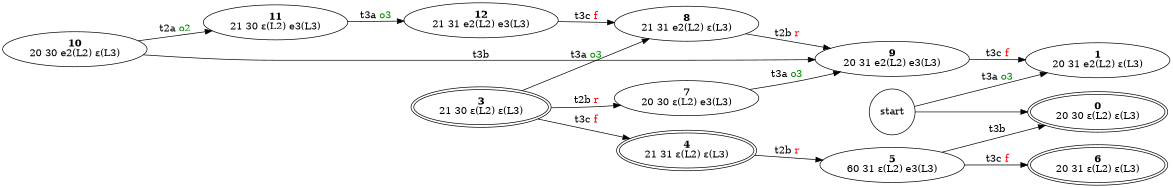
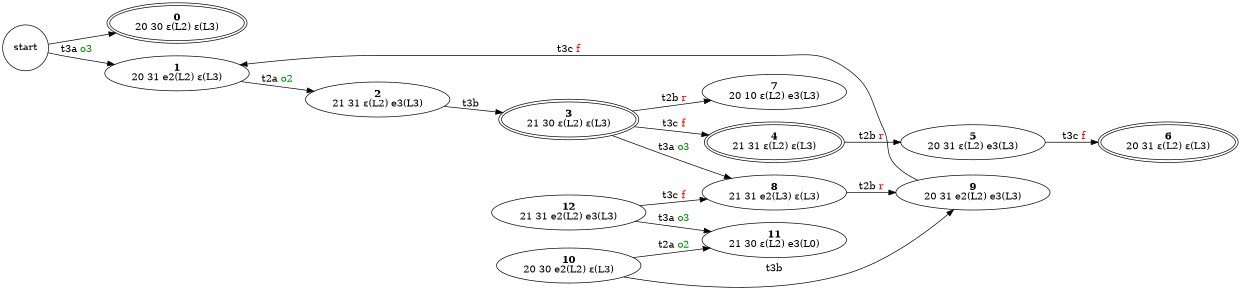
edge "11" -> "12": reversed
node "11": text "21 30 ε(L2) e3(L3)" -> "21 30 ε(L2) e3(L0)"
node "8": text "21 31 e2(L2) ε(L3)" -> "21 31 e2(L3) ε(L3)"
edge "7" -> "9": removed, label "t3a o3"
node "2": added
node "7": text "20 30 ε(L2) e3(L3)" -> "20 10 ε(L2) e3(L3)"
edge "5" -> "0": removed, label "t3b"
node "5": text "60 31 ε(L2) e3(L3)" -> "20 31 ε(L2) e3(L3)"
